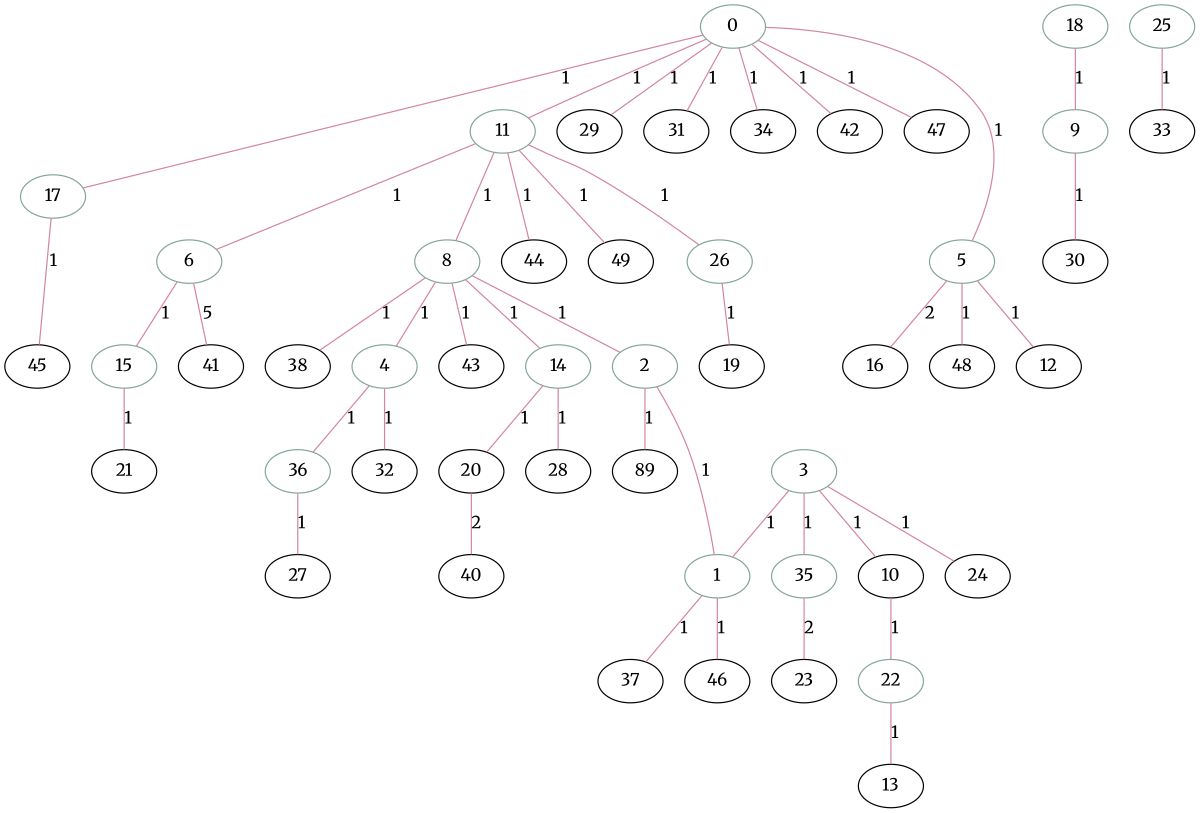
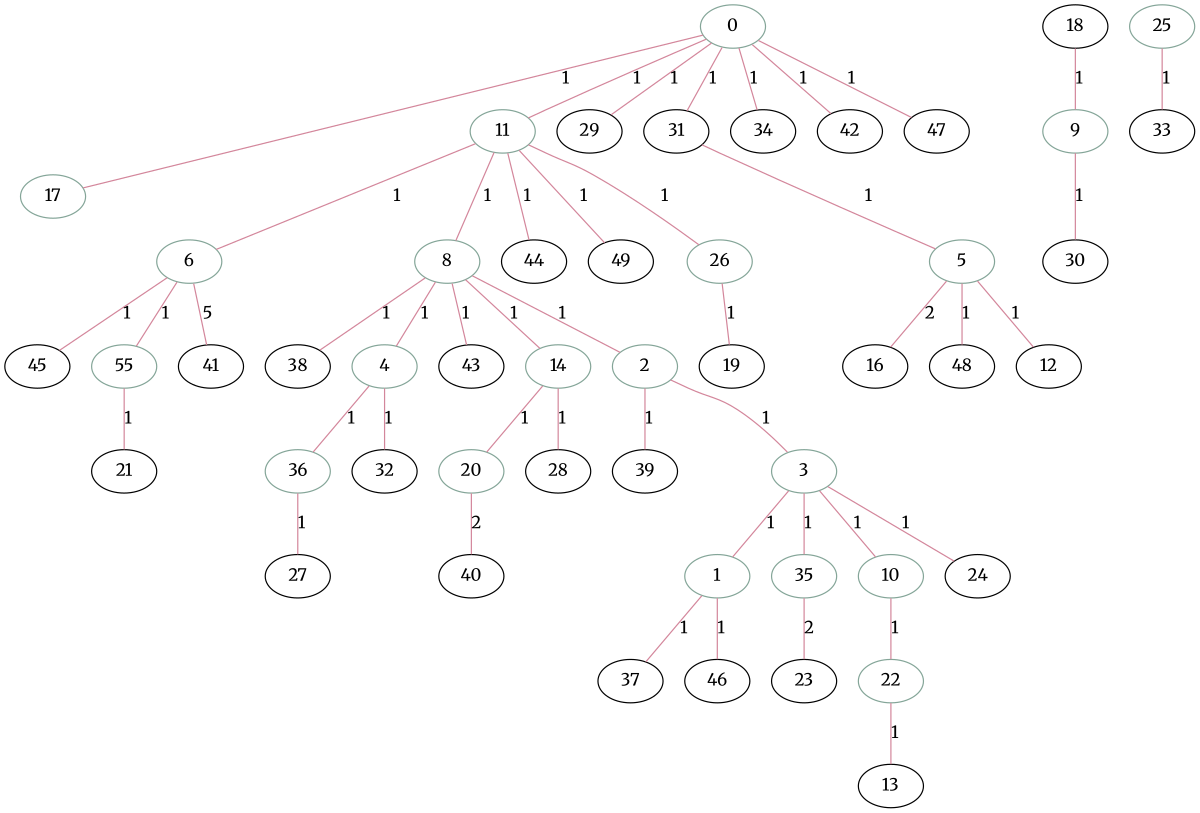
node "18": color #84a598 -> black
edge "0" -- "5": now "31" -- "5"
edge "17" -- "45": now "6" -- "45"
node "15": label "15" -> "55"
edge "2" -- "1": now "2" -- "3"
node "20": color black -> #84a598
node "89": label "89" -> "39"
node "10": color black -> #84a598
